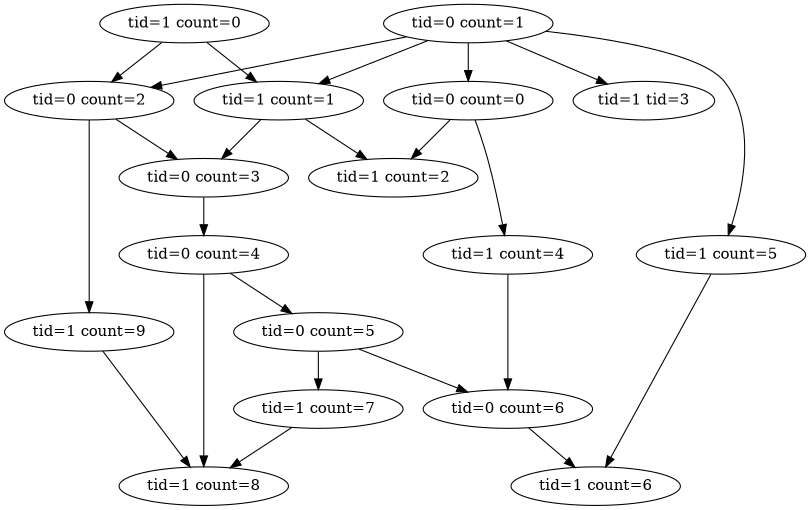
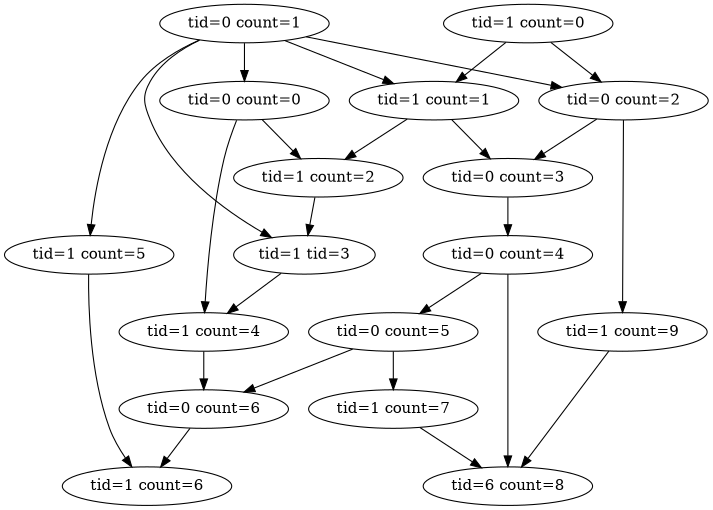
edge "tid=1 count=2" -> "tid=1 tid=3": added
edge "tid=1 tid=3" -> "tid=1 count=4": added
node "tid=1 count=8": label "tid=1 count=8" -> "tid=6 count=8"
